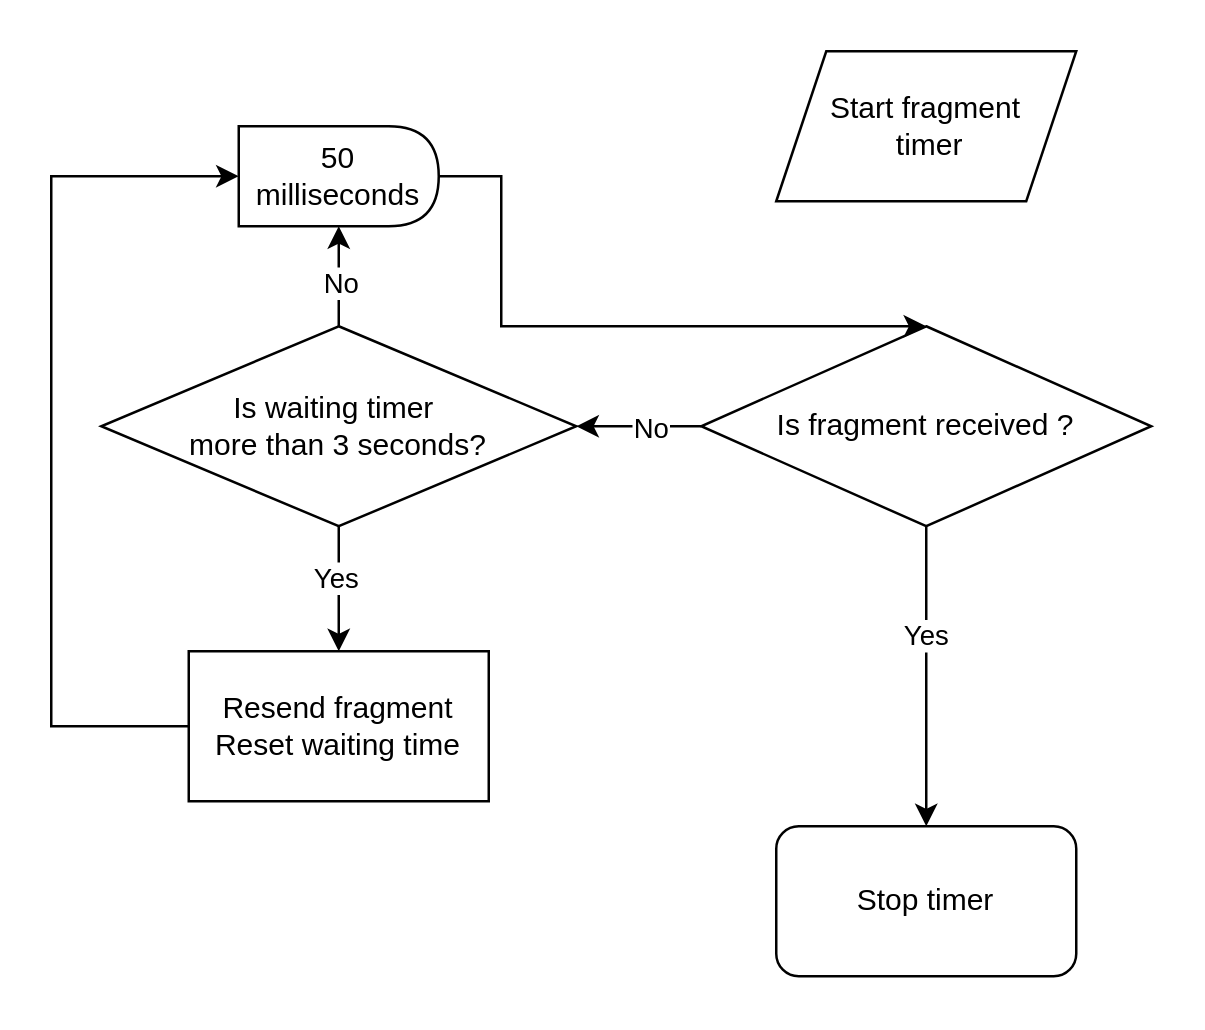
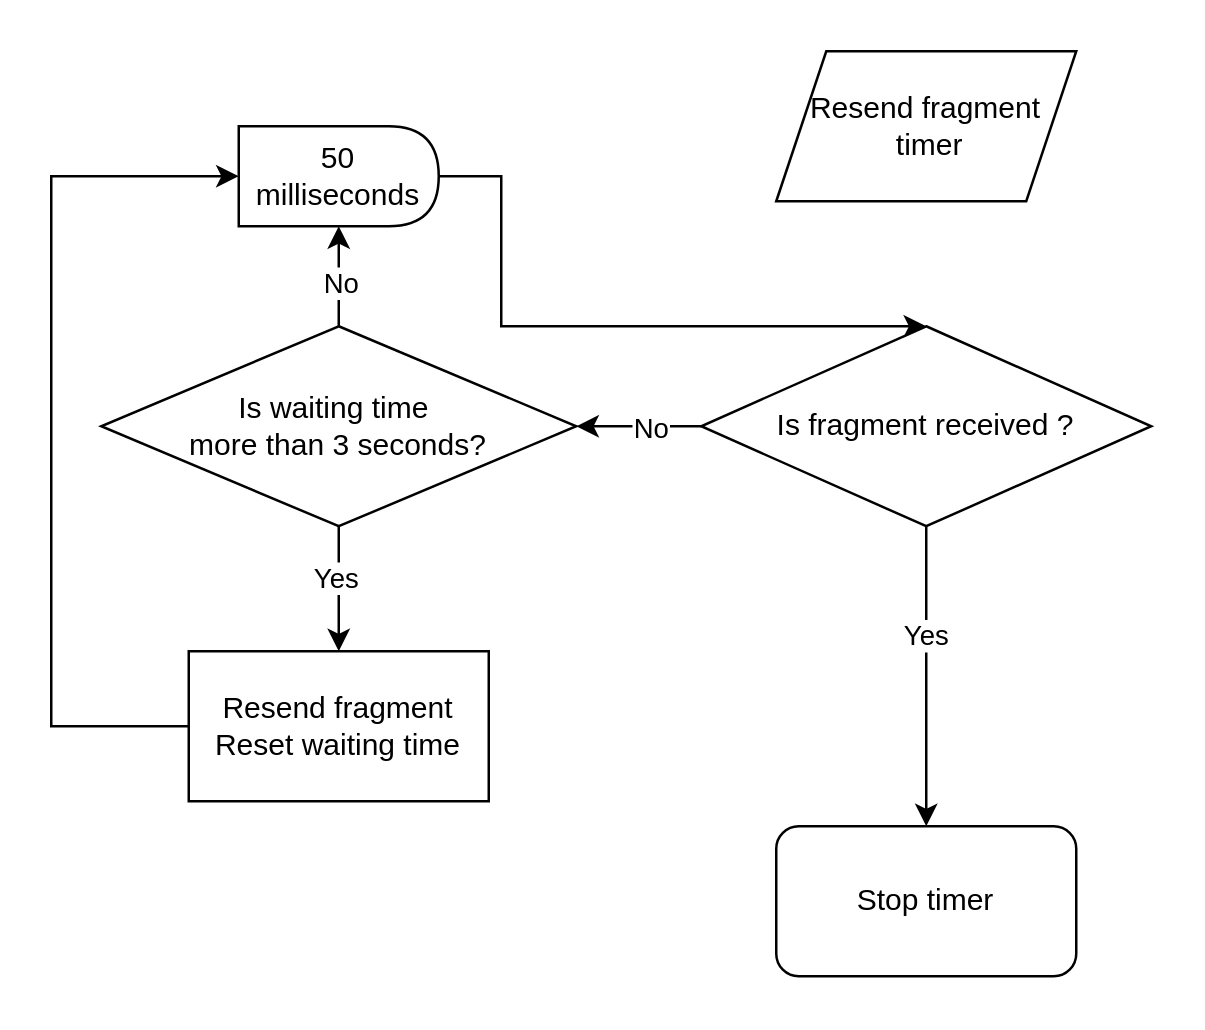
node "Start fragment timer": label "Start fragment timer" -> "Resend fragment timer"
node "Is waiting timer more than 3 seconds?": label "Is waiting timer more than 3 seconds?" -> "Is waiting time more than 3 seconds?"
